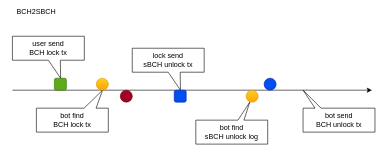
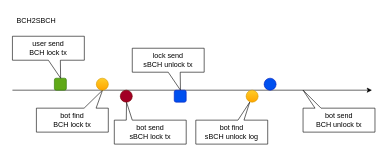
node "BCH2SBCH": moved (36, 12) -> (36, 21)
node "bot send sBCH lock tx": added
